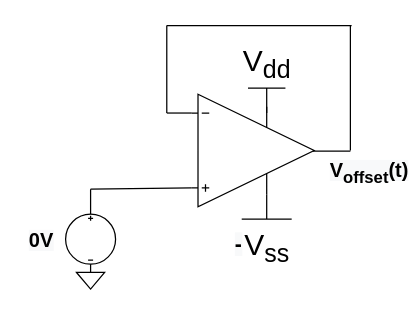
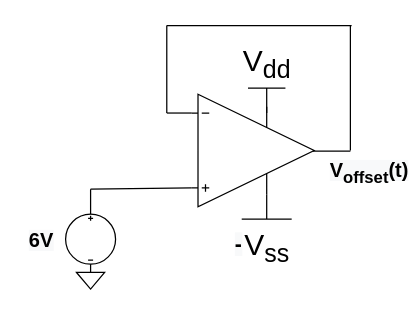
node "0V": label "0V" -> "6V"
